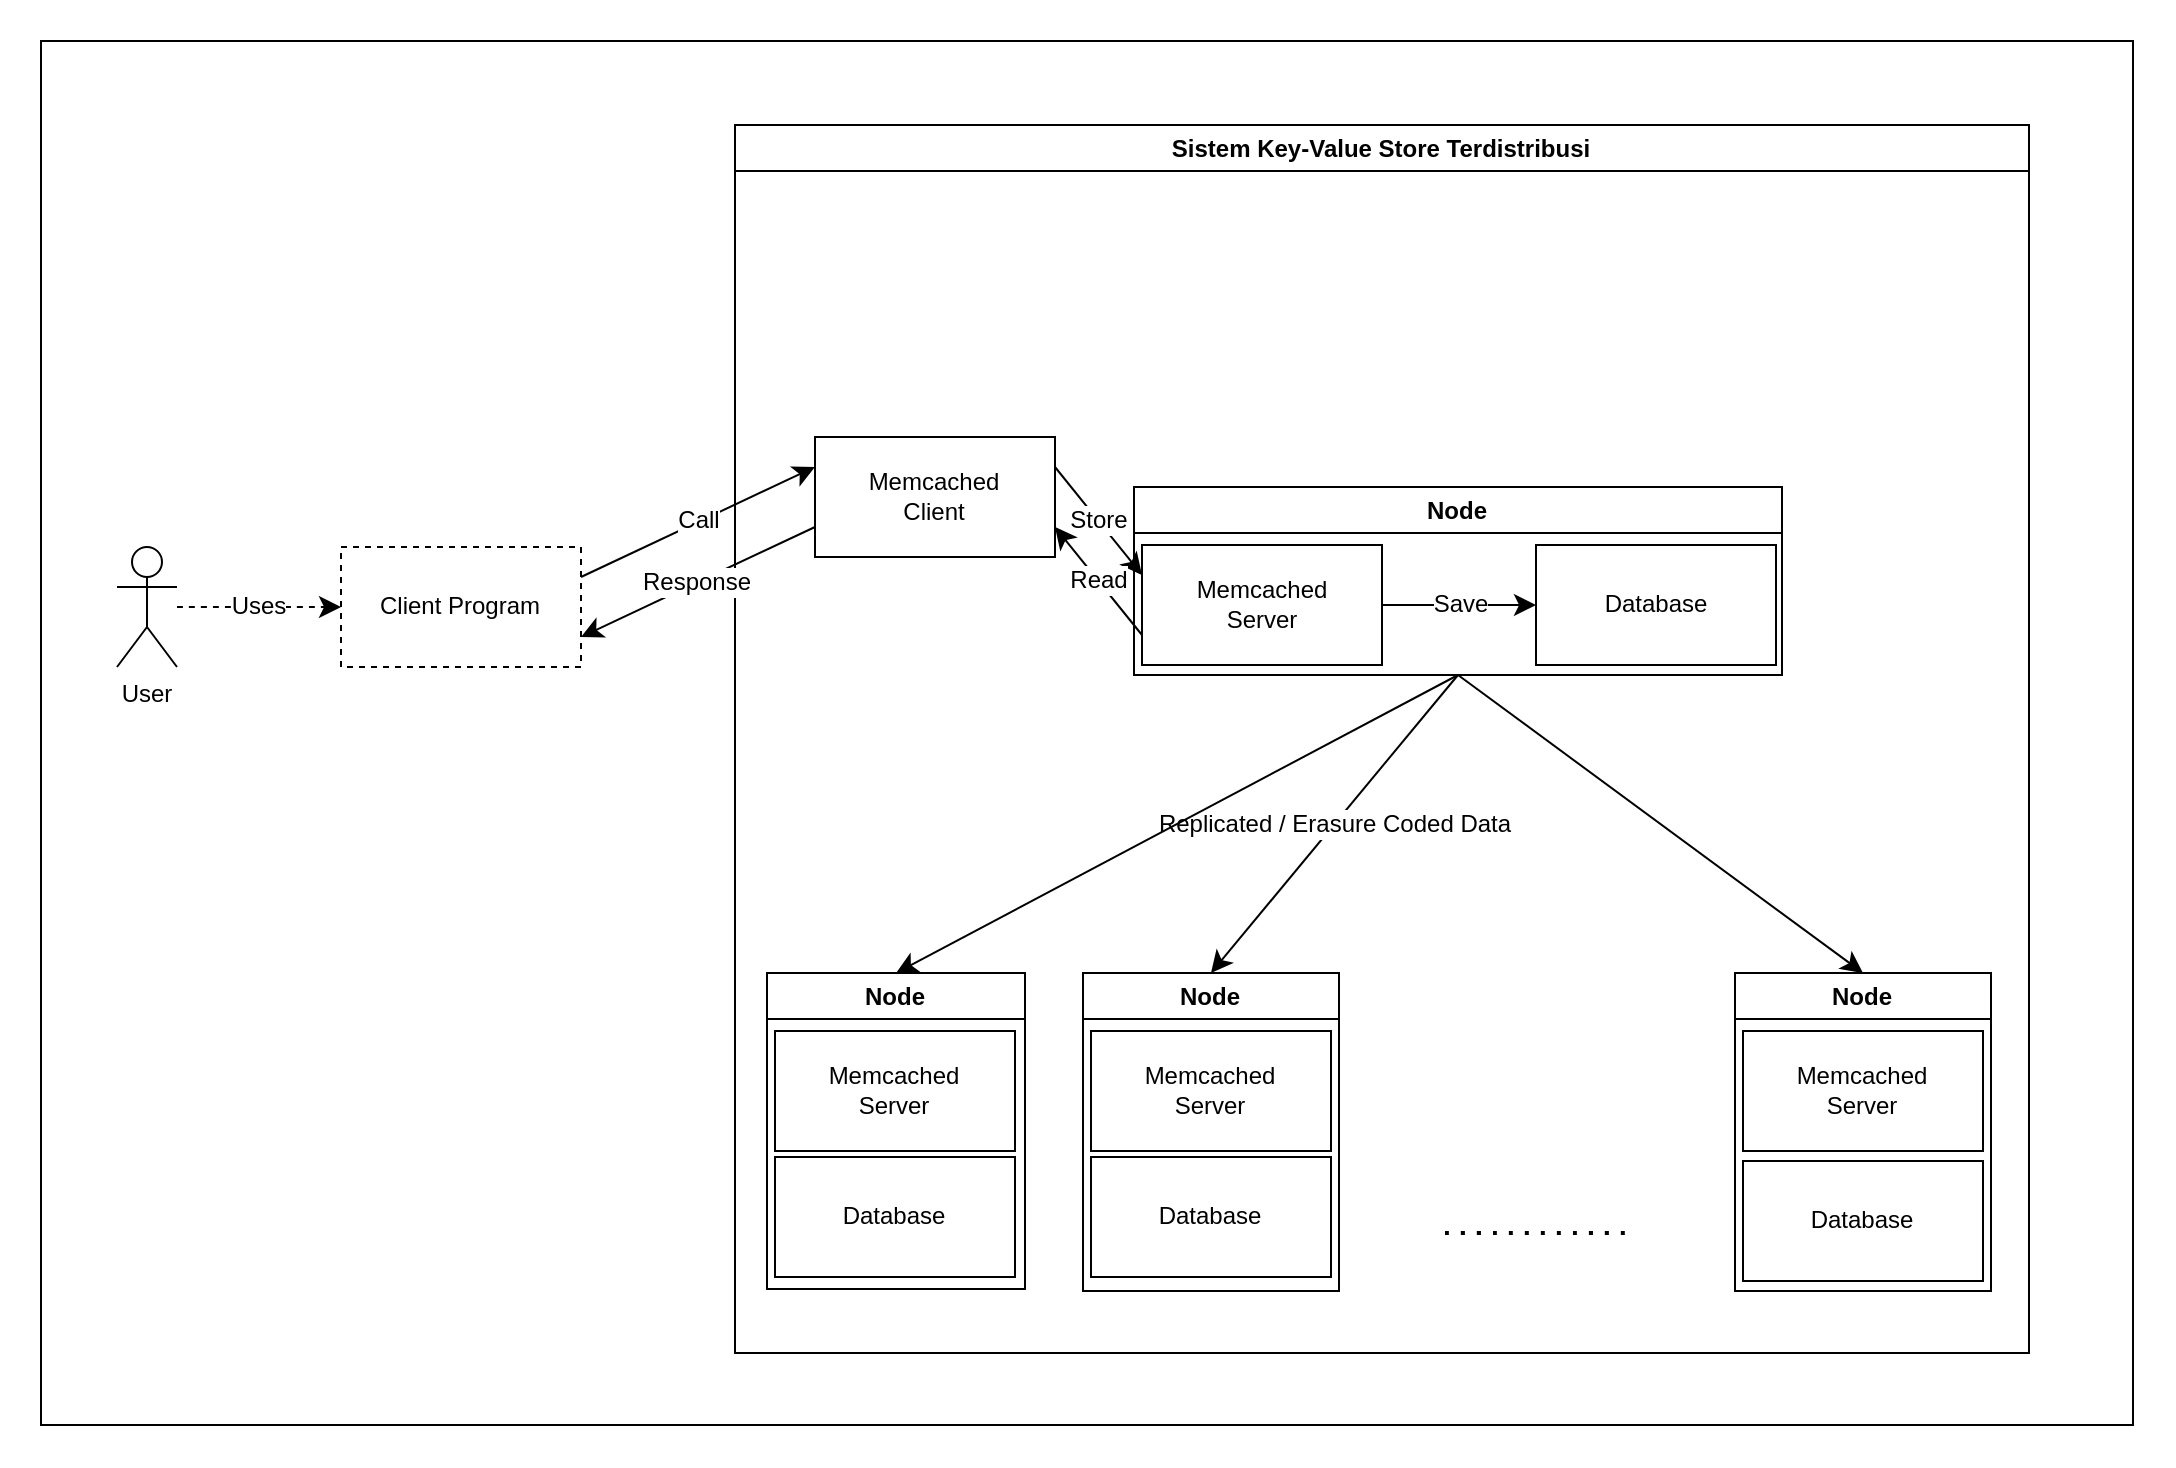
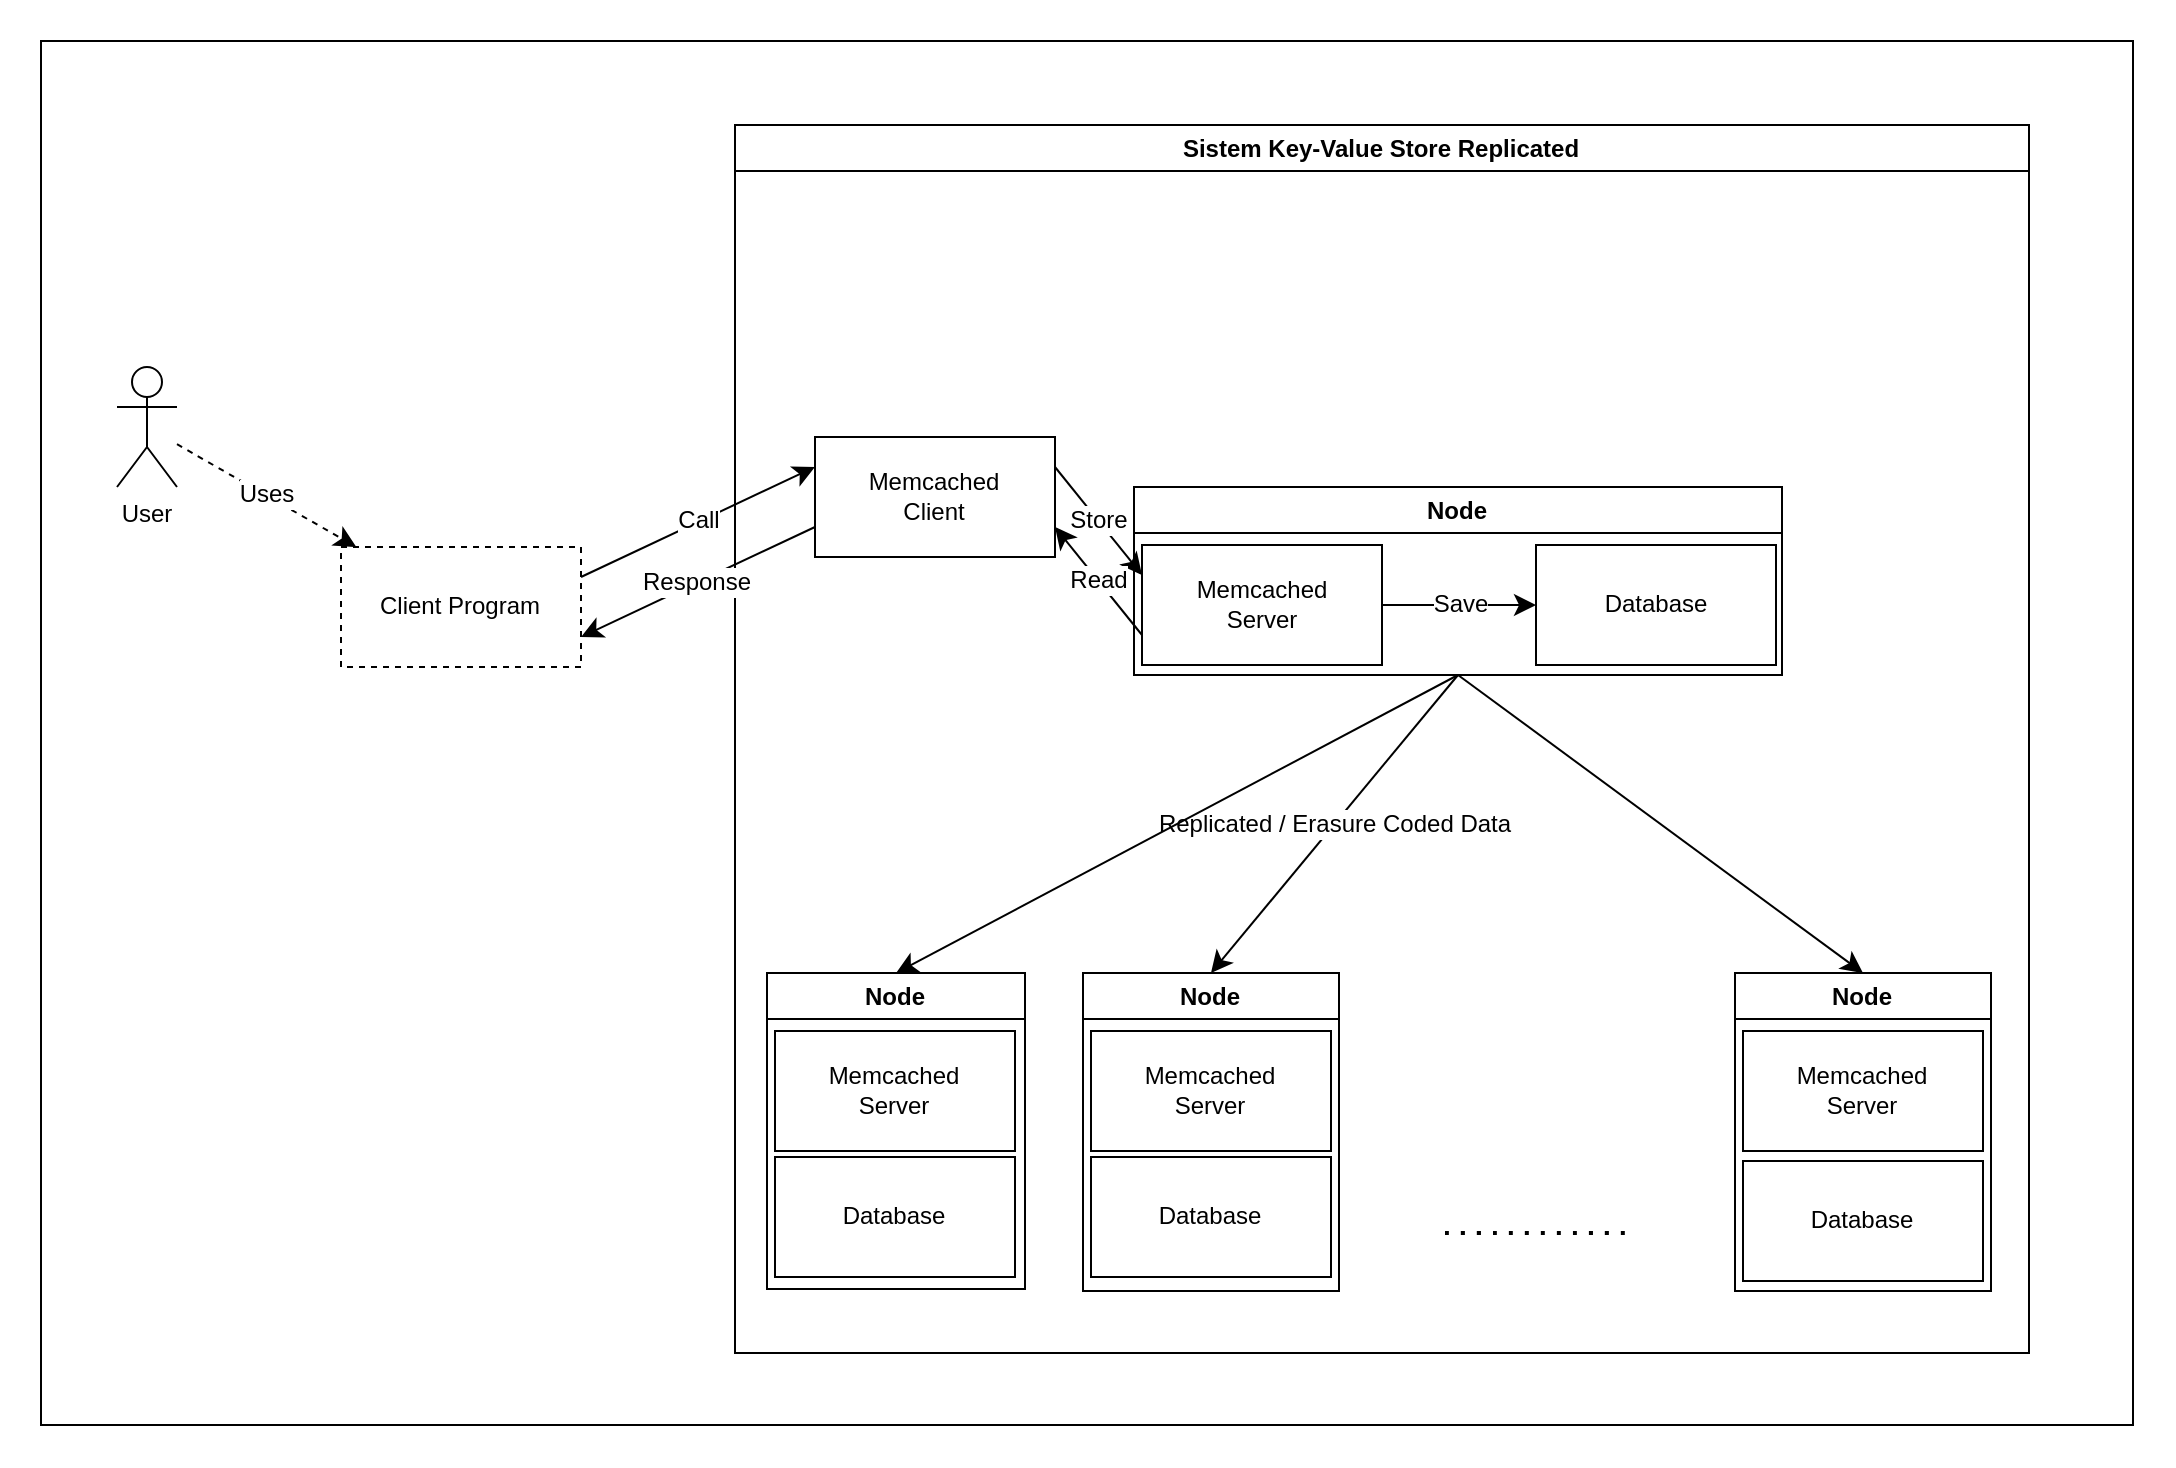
node "Sistem Key-Value Store Terdistribusi": label "Sistem Key-Value Store Terdistribusi" -> "Sistem Key-Value Store Replicated"
node "User": moved (147, 607) -> (147, 427)
